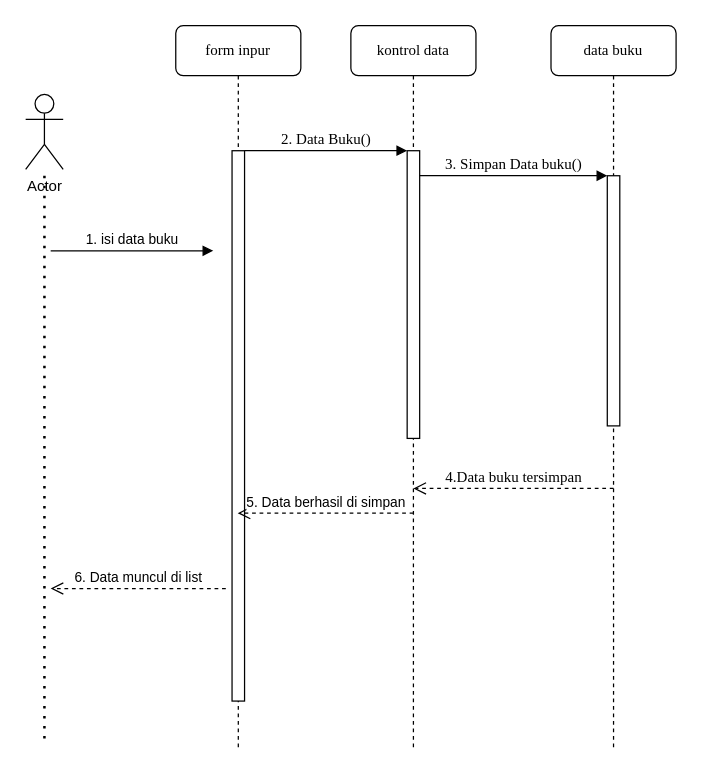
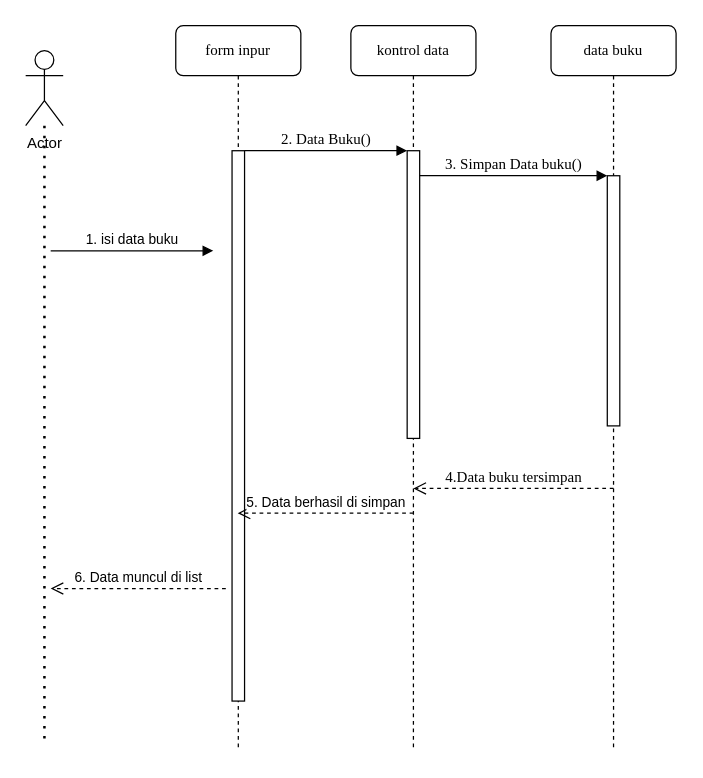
node "Actor": moved (44, 132) -> (44, 88)
